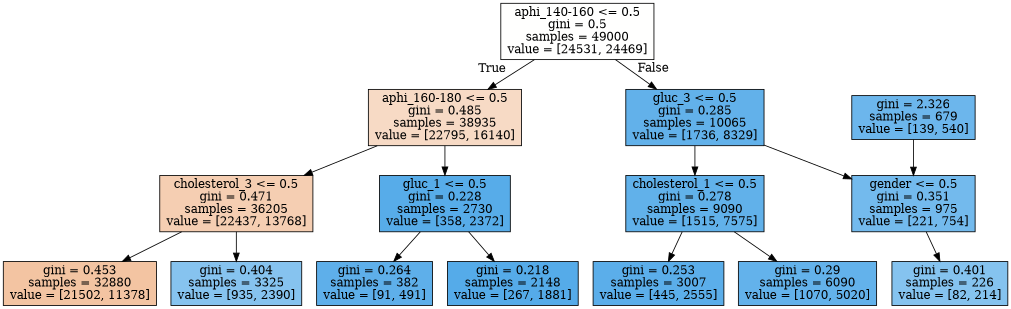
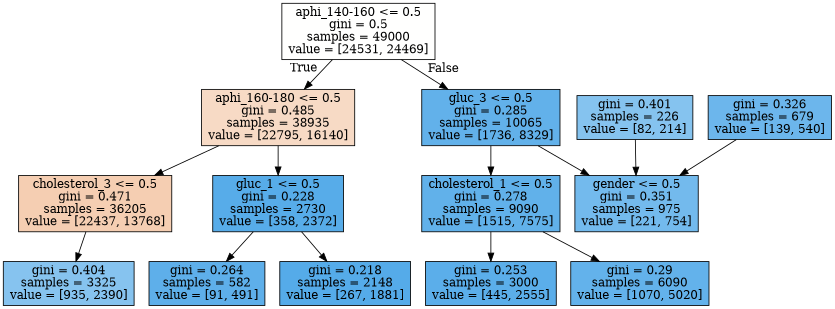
node "gini = 2.326 samples = 679 value = [139, 540]": label "gini = 2.326 samples = 679 value = [139, 540]" -> "gini = 0.326 samples = 679 value = [139, 540]"
edge "gender <= 0.5 gini = 0.351 samples = 975 value = [221, 754]" -> "gini = 0.401 samples = 226 value = [82, 214]": reversed
node "gini = 0.453 samples = 32880 value = [21502, 11378]": removed
node "gini = 0.264 samples = 382 value = [91, 491]": label "gini = 0.264 samples = 382 value = [91, 491]" -> "gini = 0.264 samples = 582 value = [91, 491]"
node "gini = 0.253 samples = 3007 value = [445, 2555]": label "gini = 0.253 samples = 3007 value = [445, 2555]" -> "gini = 0.253 samples = 3000 value = [445, 2555]"
